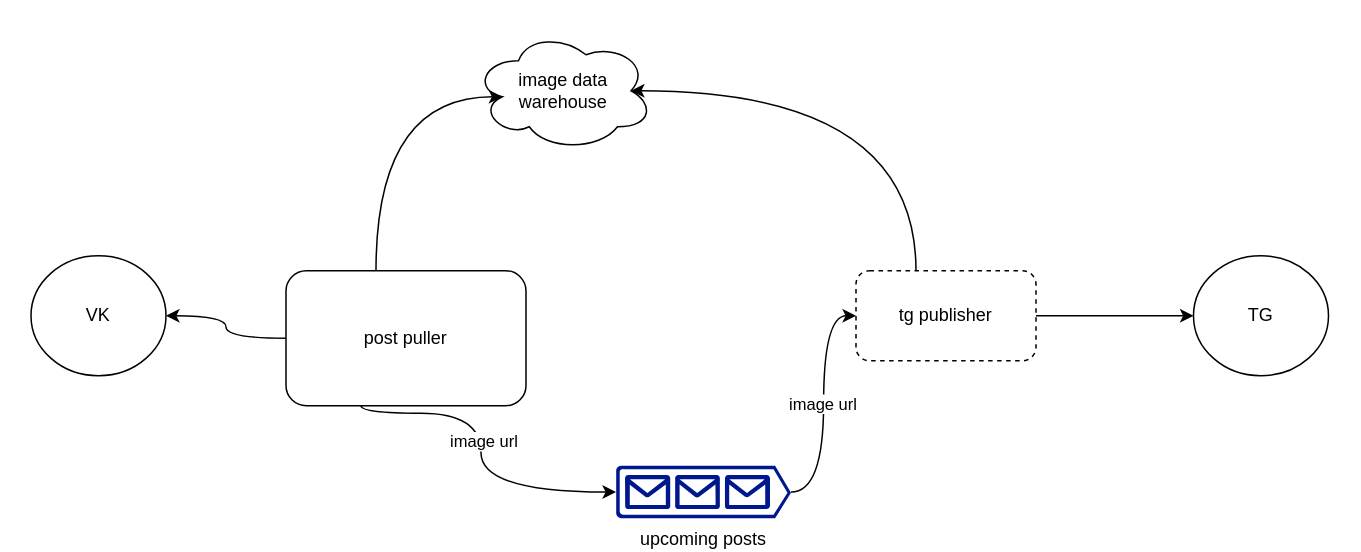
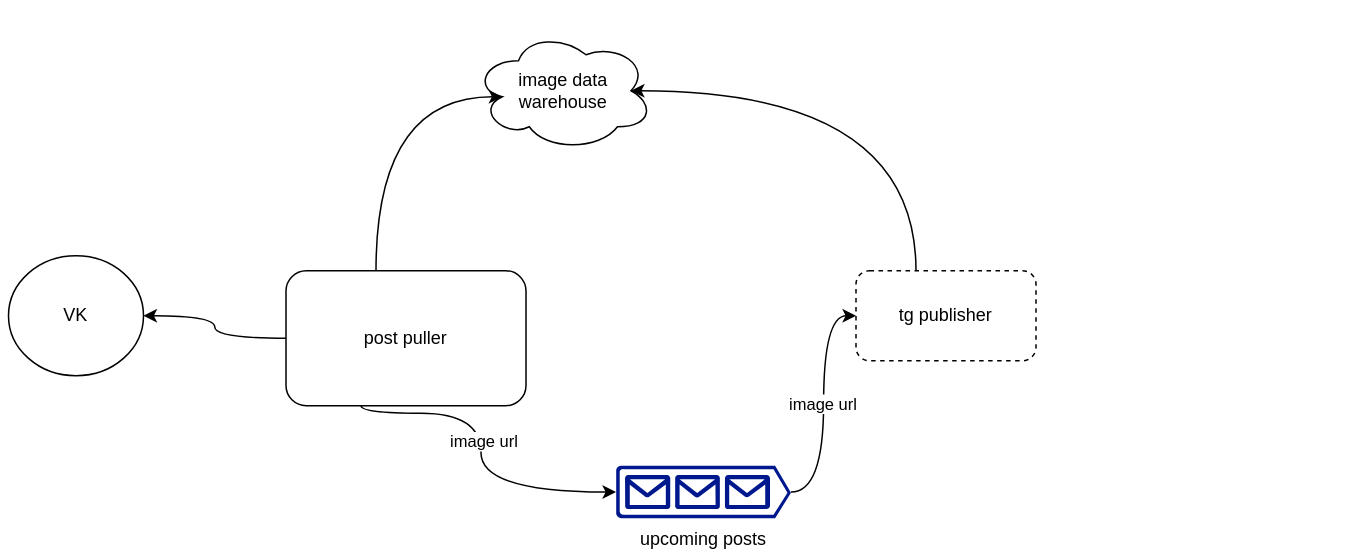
node "VK": moved (98, 316) -> (76, 316)
edge "tg publisher" -> "TG": removed
node "TG": removed
